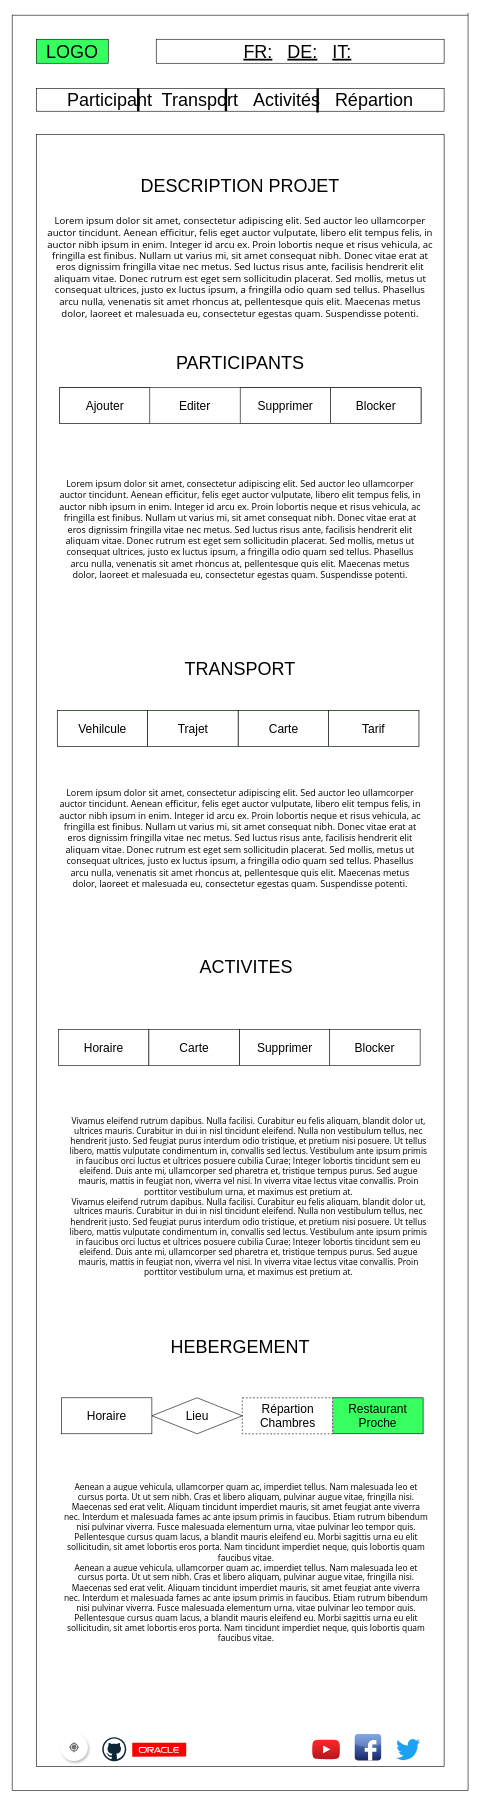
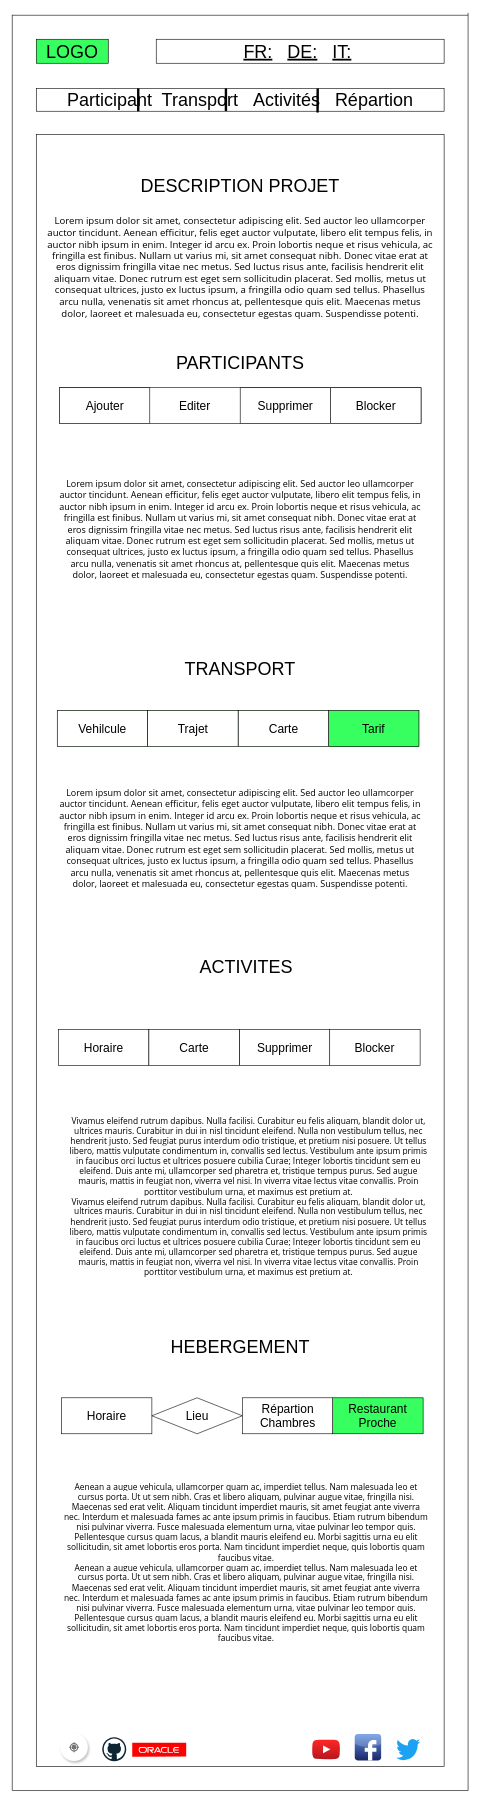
node "Tarif": fillcolor #ffffff -> #38ff60
node "Répartion Chambres": style dashed -> solid
